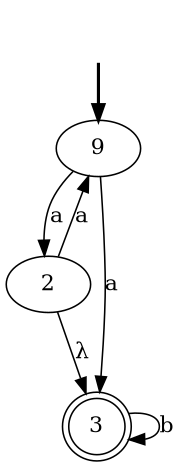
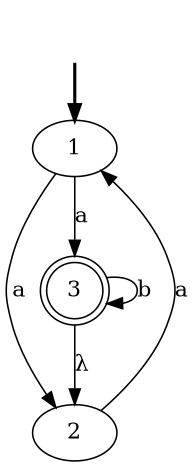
node "9": label "9" -> "1"
edge "2" -> "3": reversed
